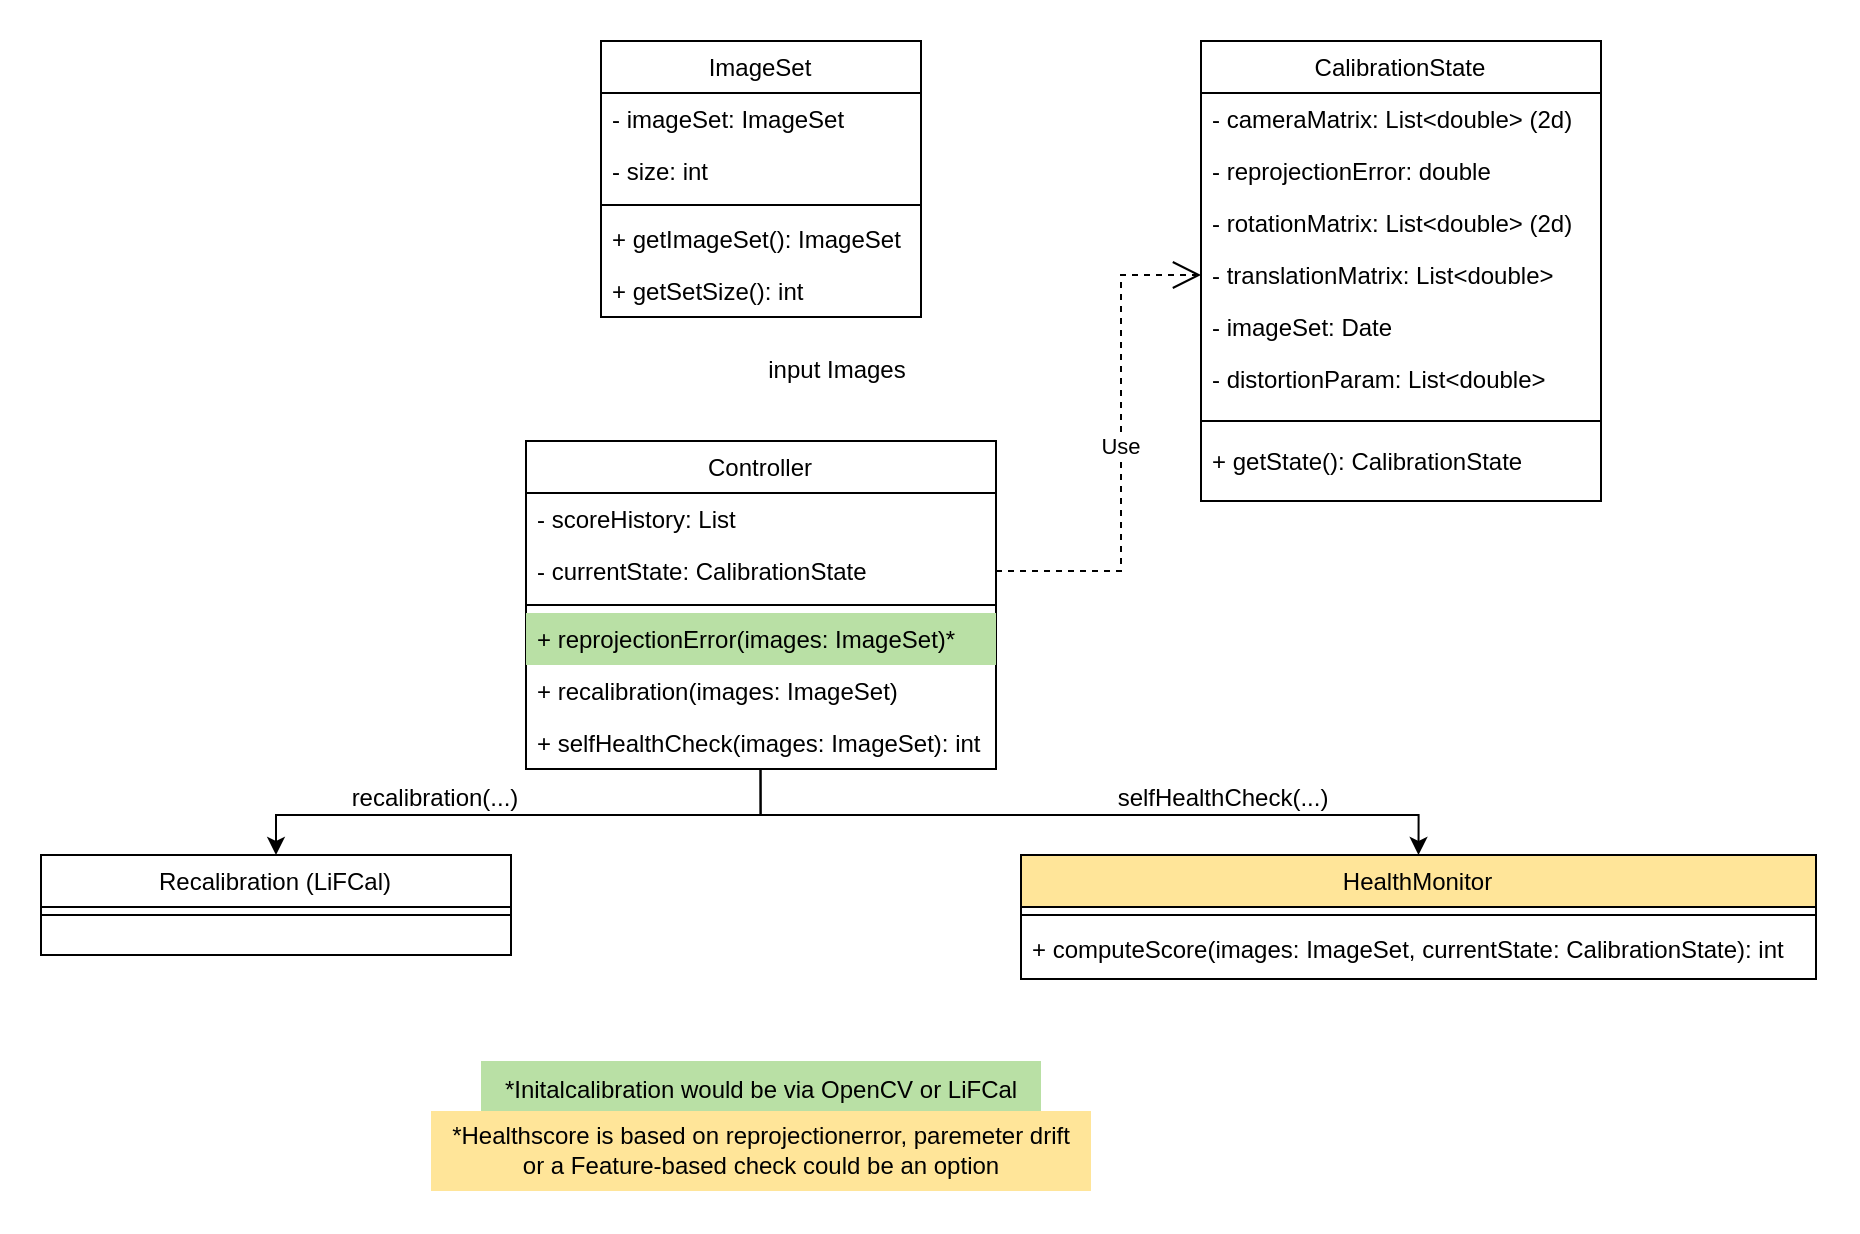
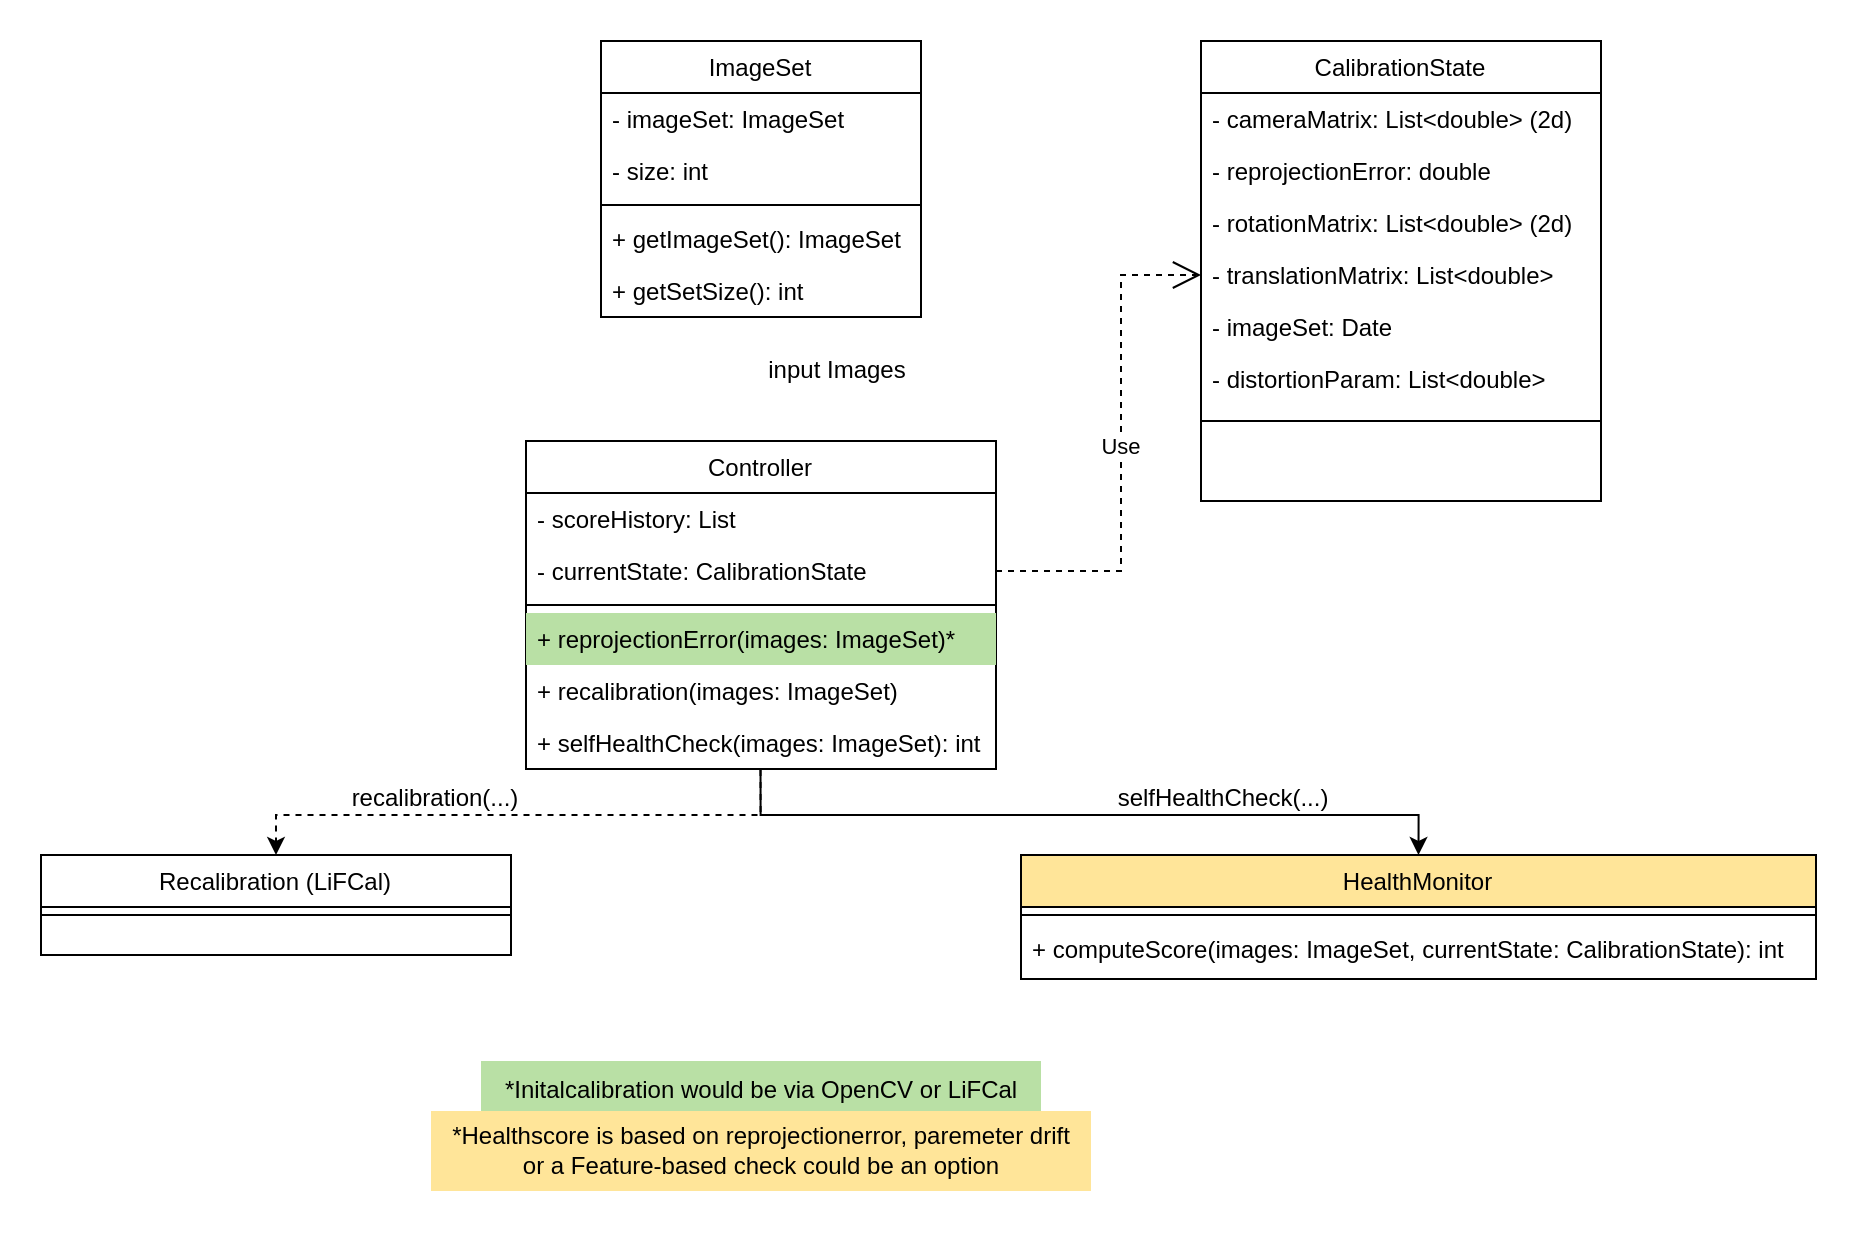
node "+ getState(): CalibrationState": removed
edge "+ selfHealthCheck(images: ImageSet): int" -> "Recalibration (LiFCal)": style solid -> dashed
